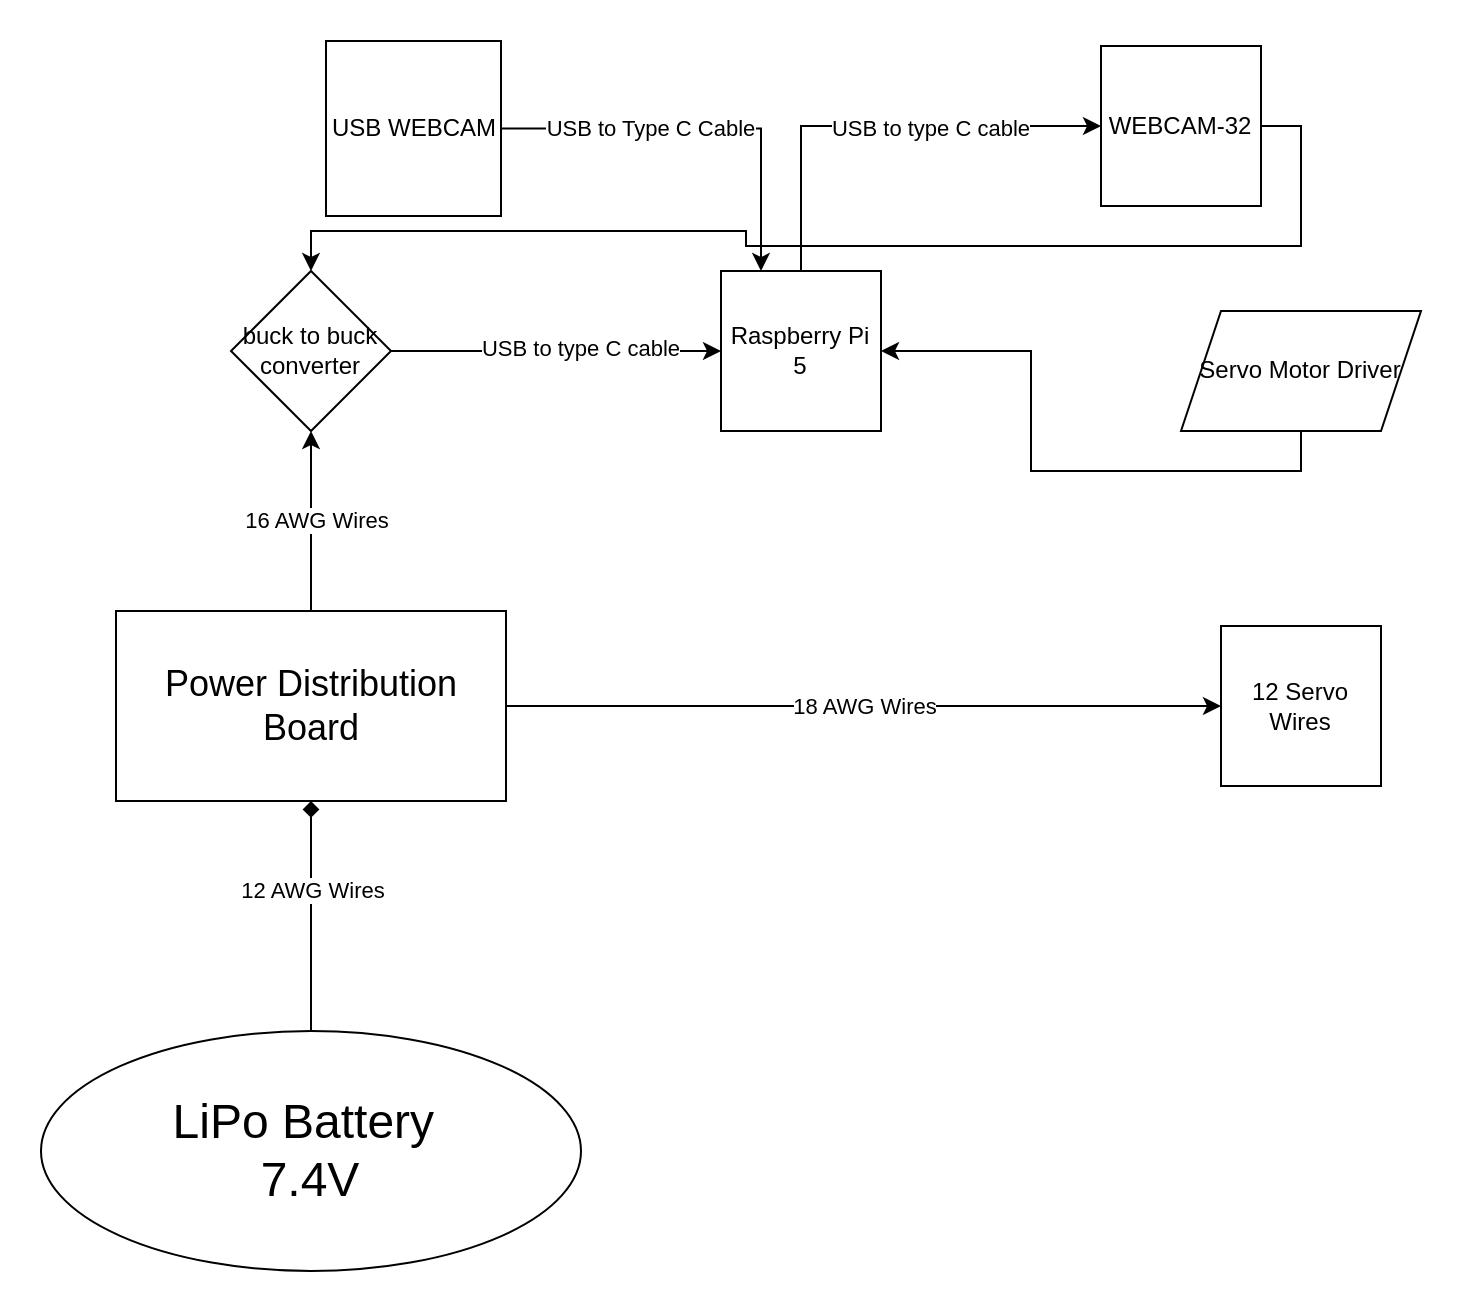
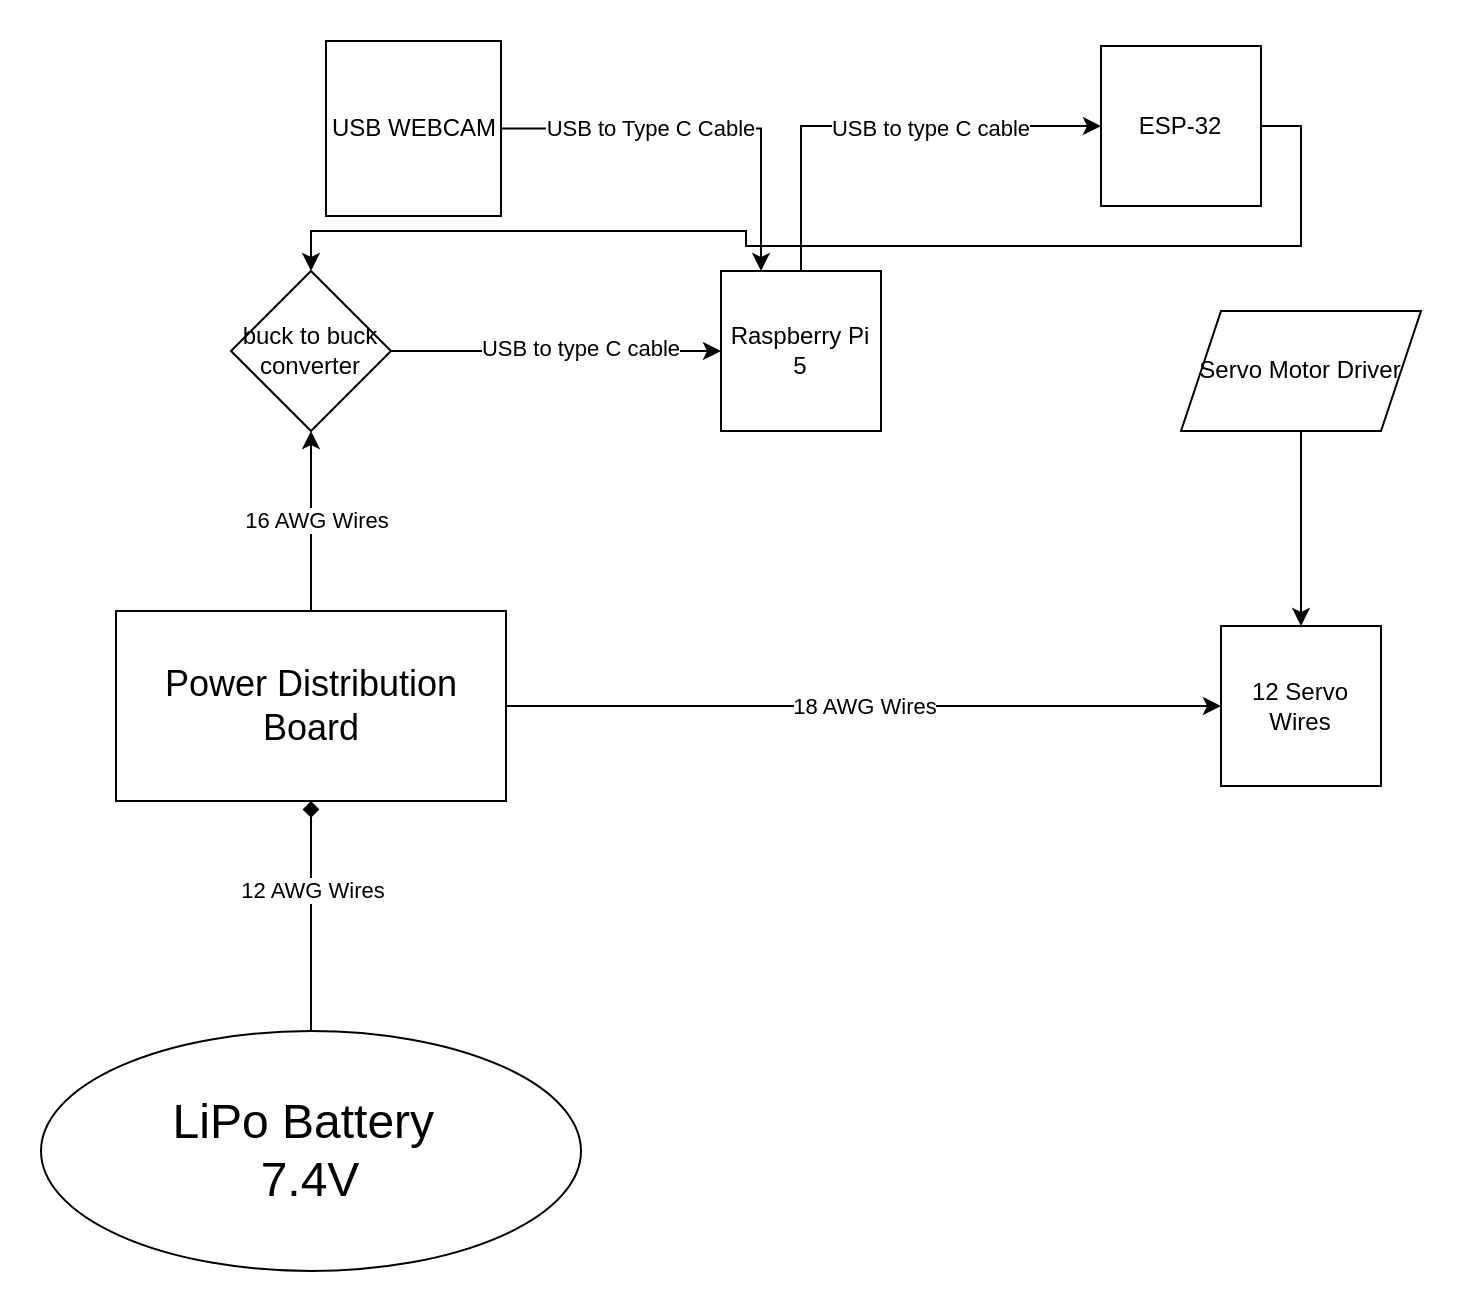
node "WEBCAM-32": label "WEBCAM-32" -> "ESP-32"
edge "Servo Motor Driver" -> "Raspberry Pi 5": now "Servo Motor Driver" -> "12 Servo Wires"
